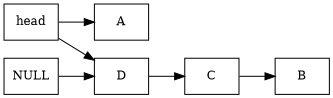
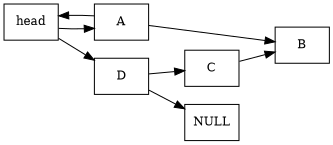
edge "A" -> "head": added
edge "A" -> "B": added
edge "NULL" -> "D": reversed
